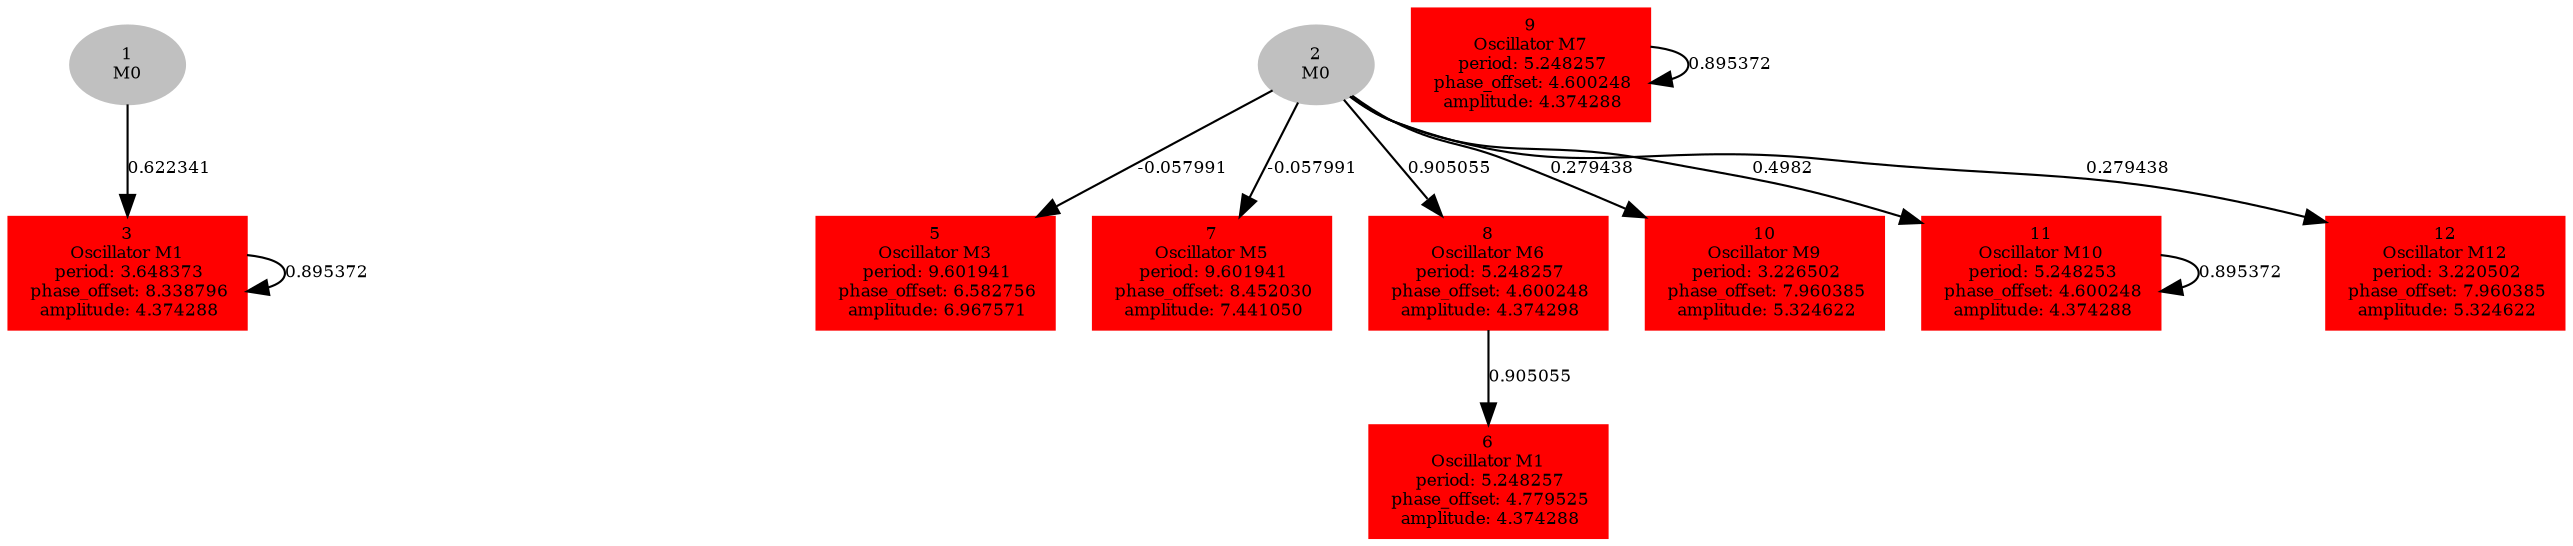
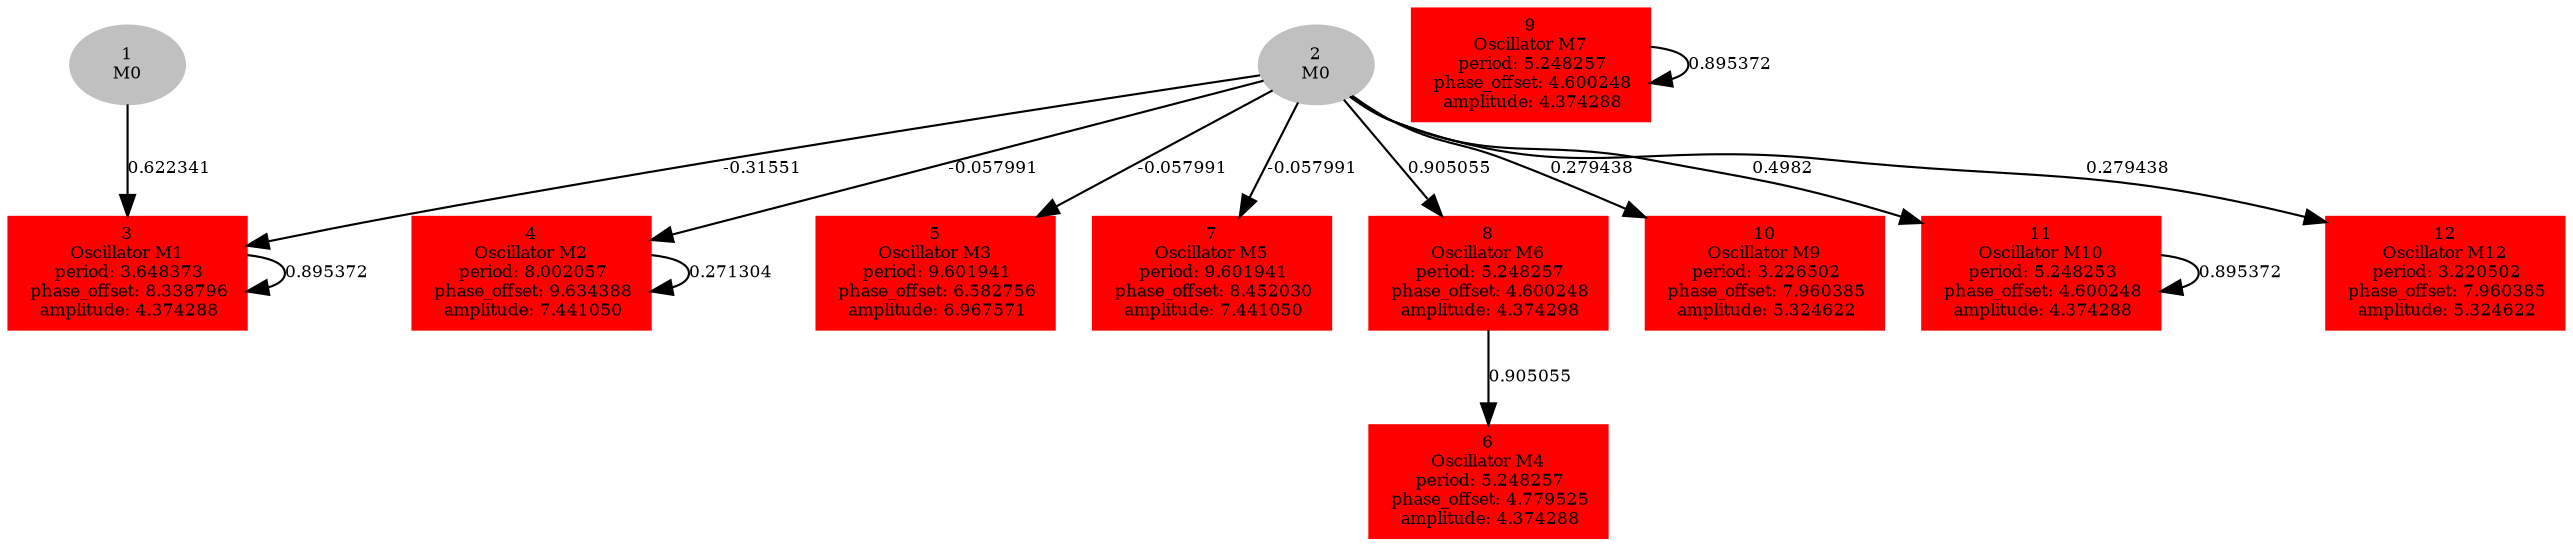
edge "2" -> "3": added, label "-0.31551"
node "4": added
node "6": text "Oscillator M1" -> "Oscillator M4"
